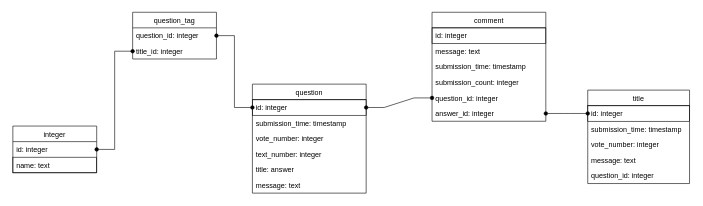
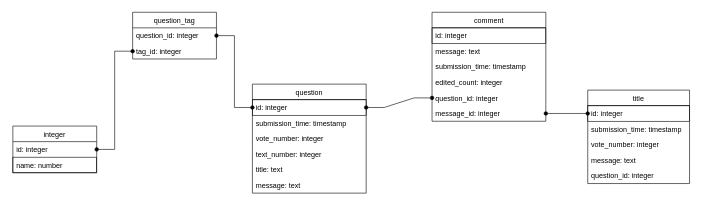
node "title_id: integer": label "title_id: integer" -> "tag_id: integer"
node "submission_count: integer": label "submission_count: integer" -> "edited_count: integer"
node "answer_id: integer": label "answer_id: integer" -> "message_id: integer"
node "name: text": label "name: text" -> "name: number"
node "title: answer": label "title: answer" -> "title: text"
